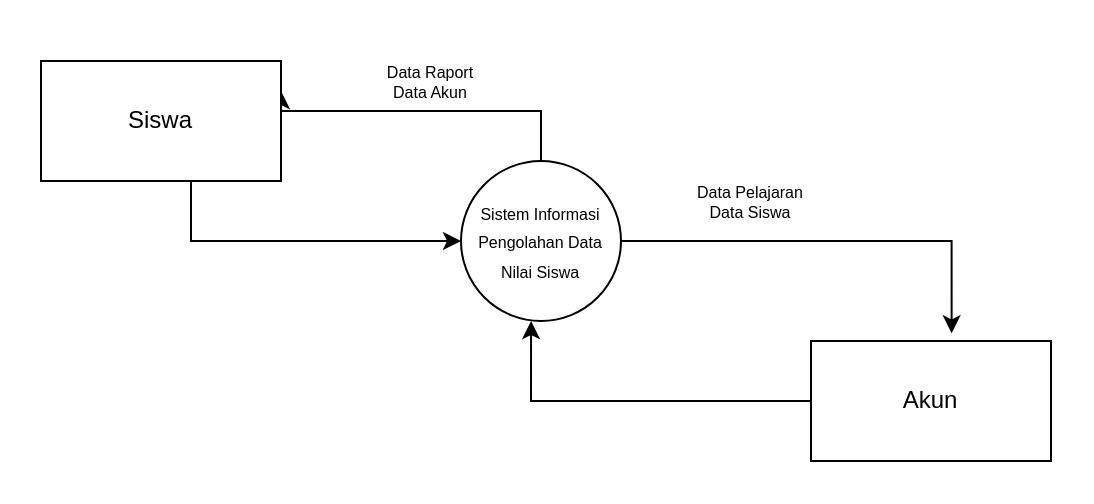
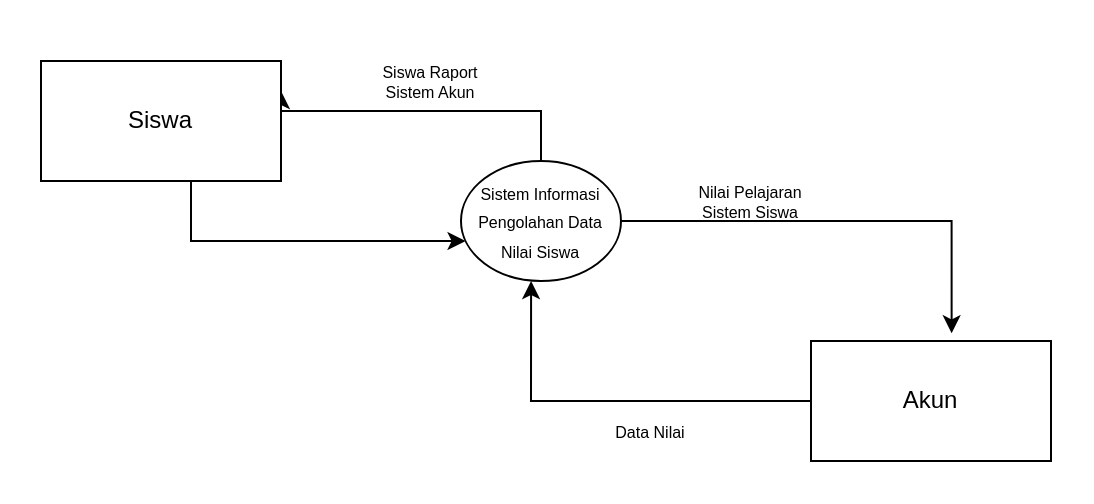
node "Data Raport": label "Data Raport" -> "Siswa Raport"
node "Data Akun": label "Data Akun" -> "Sistem Akun"
node "Data Pelajaran": label "Data Pelajaran" -> "Nilai Pelajaran"
node "Data Siswa": label "Data Siswa" -> "Sistem Siswa"
node "Sistem Informasi Pengolahan Data Nilai Siswa": size 160x160 -> 160x120
node "Data Nilai": added
